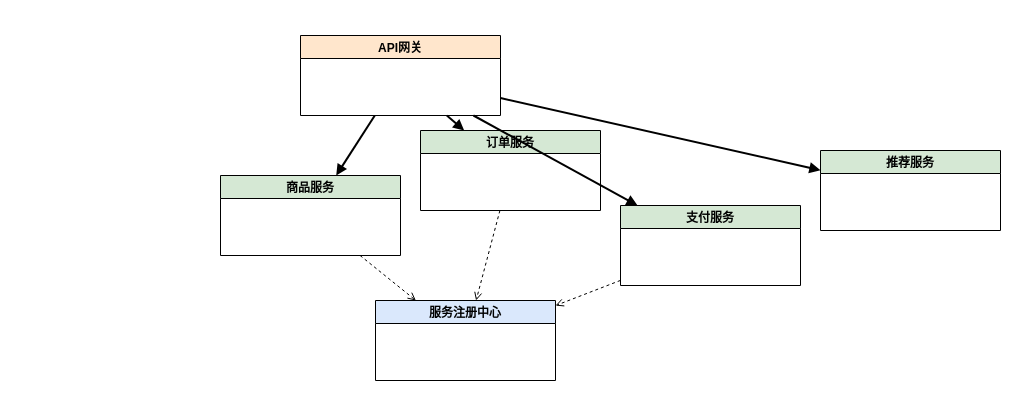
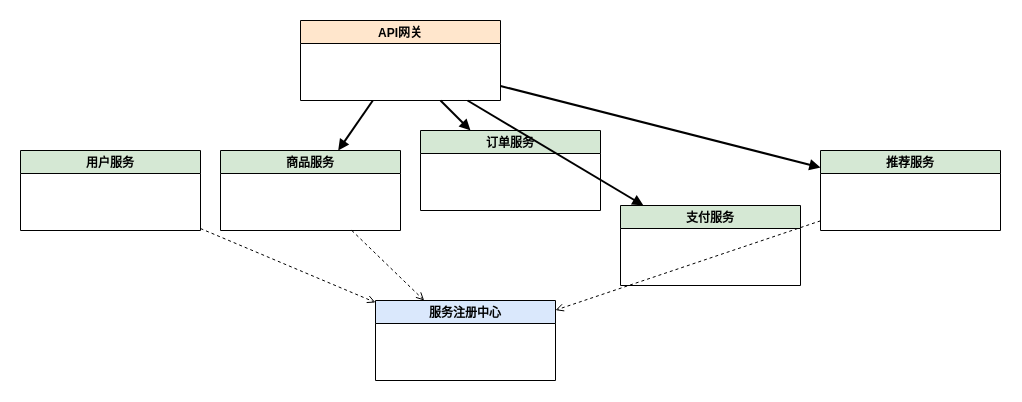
node "API网关": moved (401, 76) -> (401, 61)
node "用户服务": added
node "商品服务": moved (311, 216) -> (311, 191)
edge "推荐服务" -> "服务注册中心": added
edge "订单服务" -> "服务注册中心": removed
edge "用户服务" -> "服务注册中心": added
edge "支付服务" -> "服务注册中心": removed
